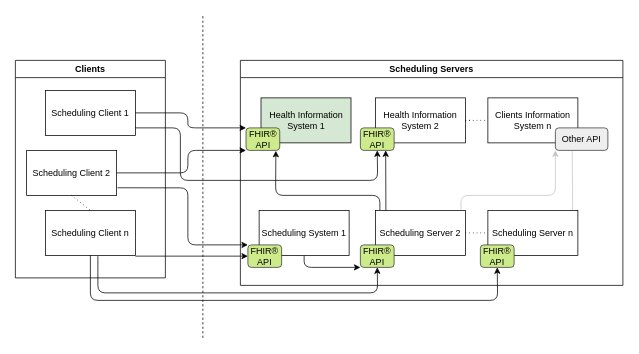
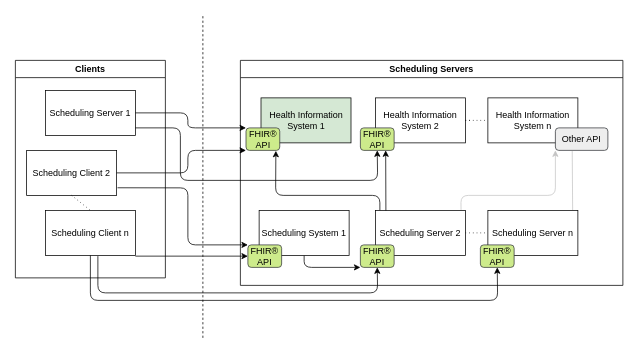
node "Scheduling Client 1": label "Scheduling Client 1" -> "Scheduling Server 1"
node "Clients Information System n": label "Clients Information System n" -> "Health Information System n"
